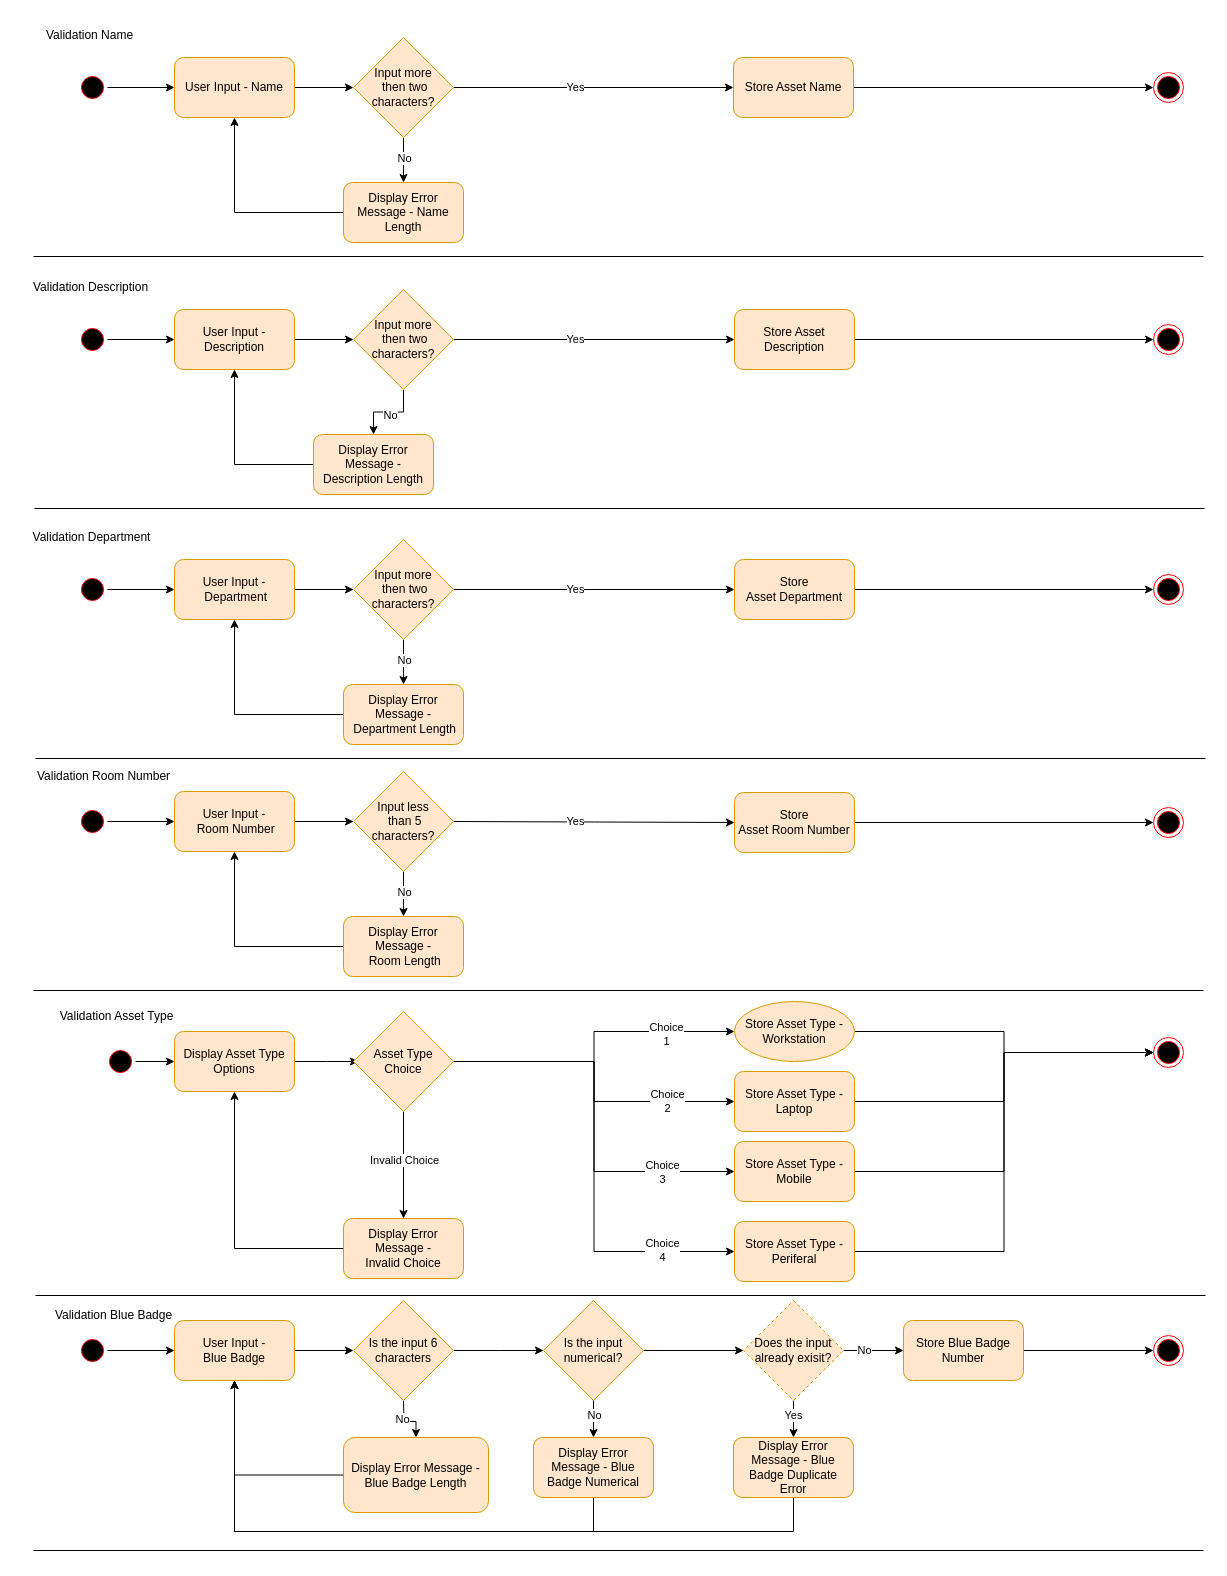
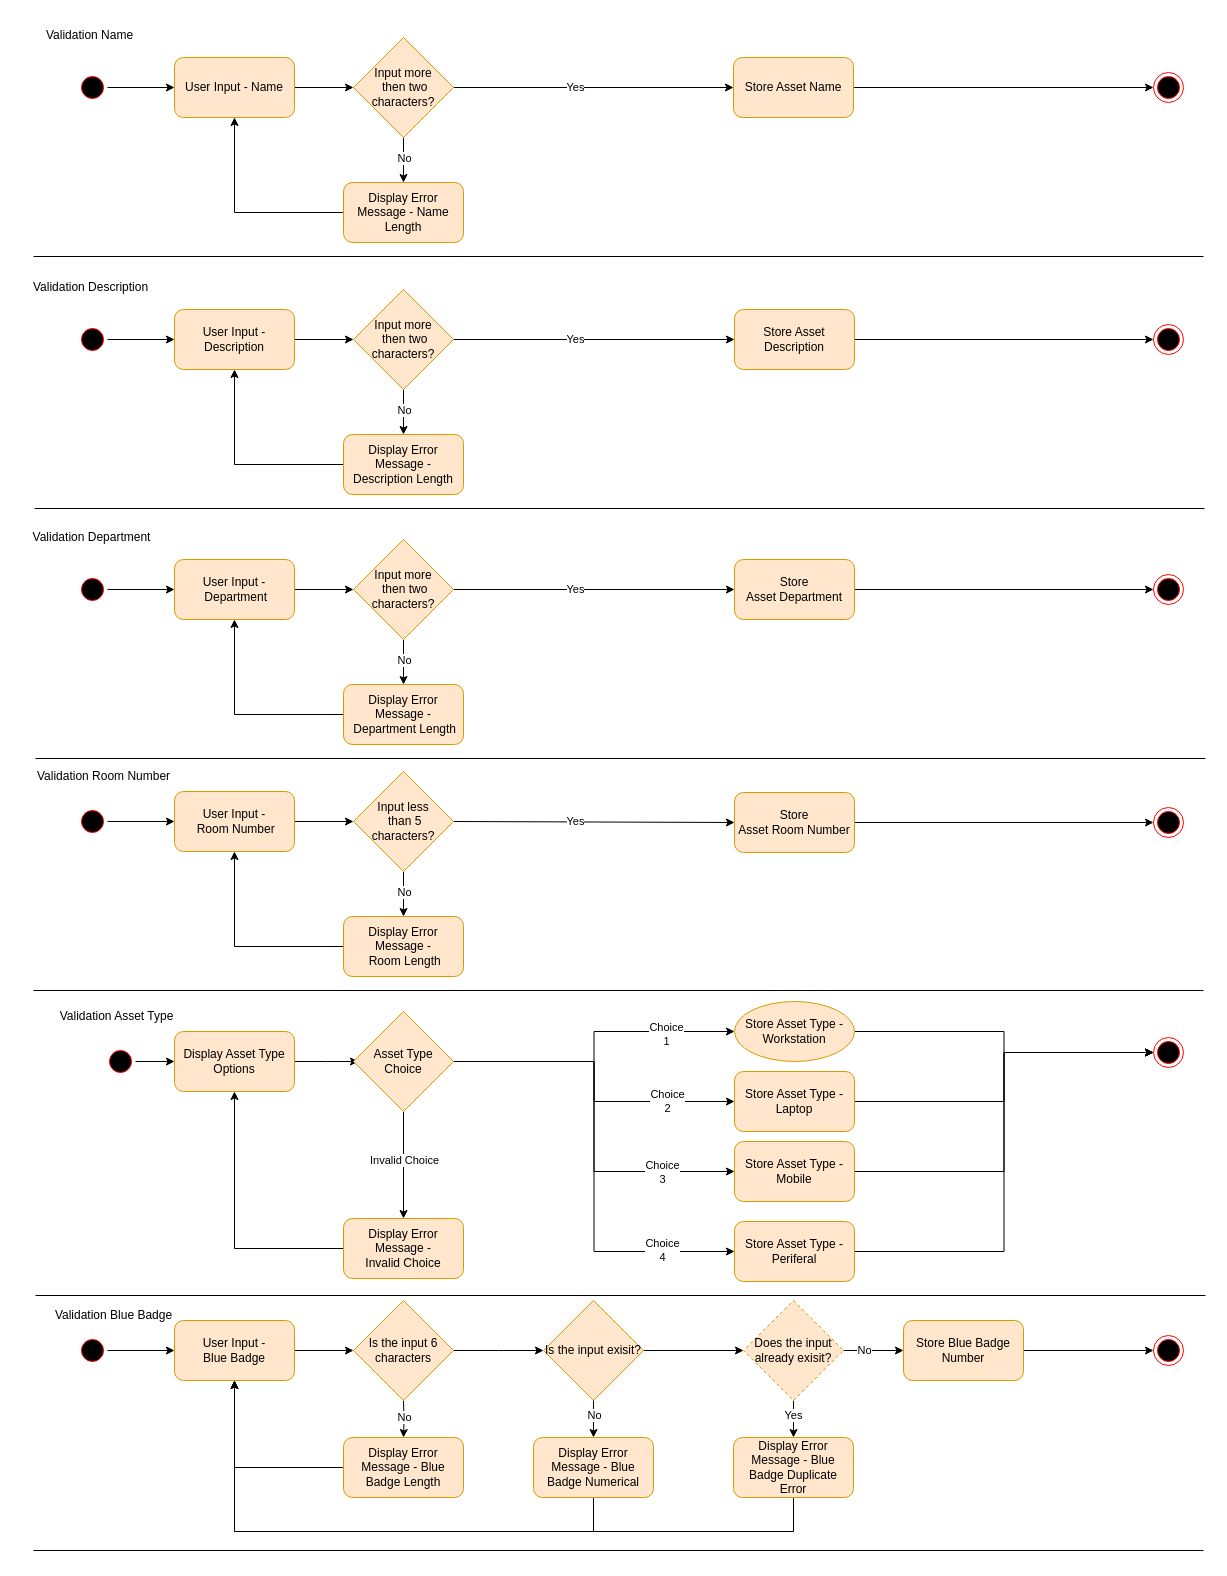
node "Display Error Message - Description Length": moved (374, 465) -> (404, 465)
node "Is the input numerical?": label "Is the input numerical?" -> "Is the input exisit?"
node "Display Error Message - Blue Badge Length": size 145x75 -> 120x60
